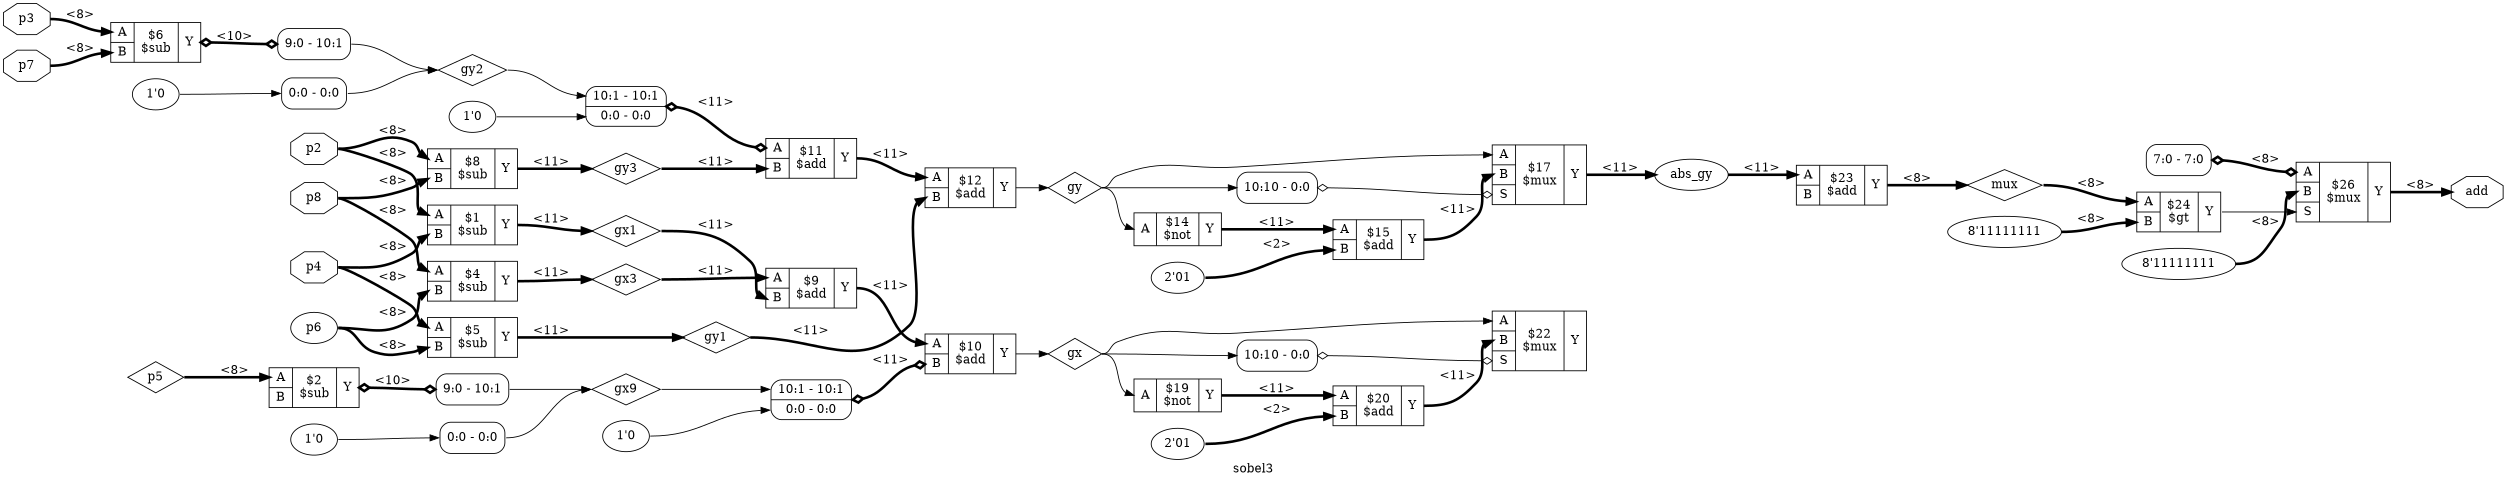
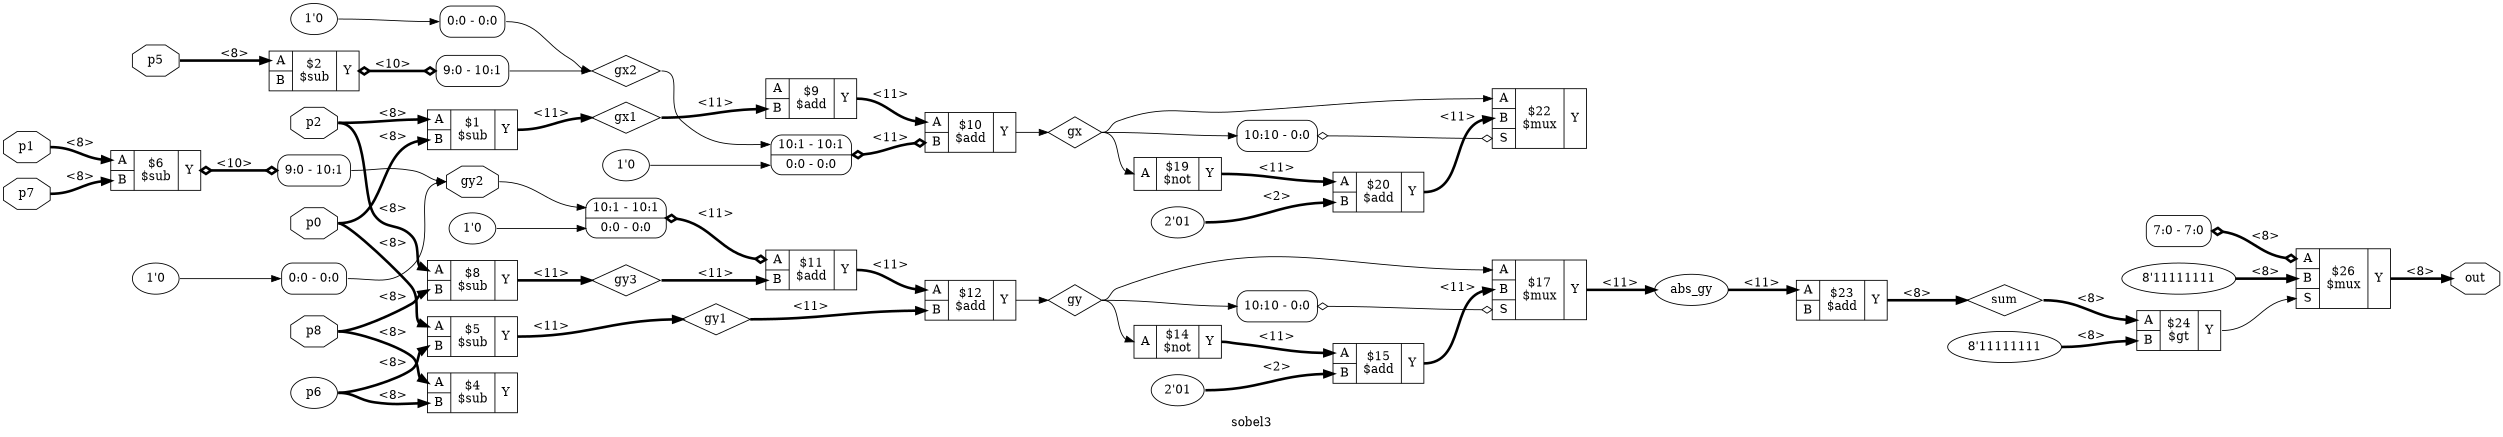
node "p3": label "p3" -> "p1"
node "gy2": shape diamond -> octagon
node "mux": label "mux" -> "sum"
node "add": label "add" -> "out"
node "p4": label "p4" -> "p0"
node "gx3": removed
node "p5": shape diamond -> octagon
node "gx9": label "gx9" -> "gx2"
